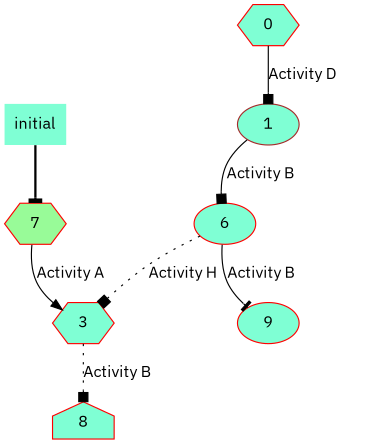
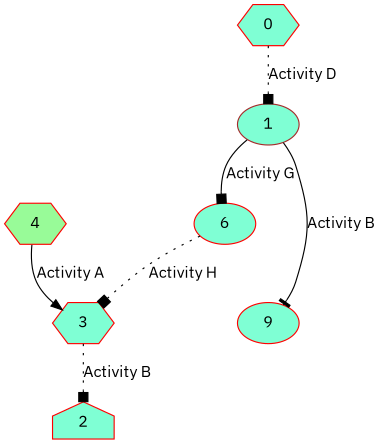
edge "0" -> "1": style solid -> dotted
node "initial": removed
edge "1" -> "6": label "Activity B" -> "Activity G"
node "7": label "7" -> "4"
edge "6" -> "9": now "1" -> "9"
node "8": label "8" -> "2"
